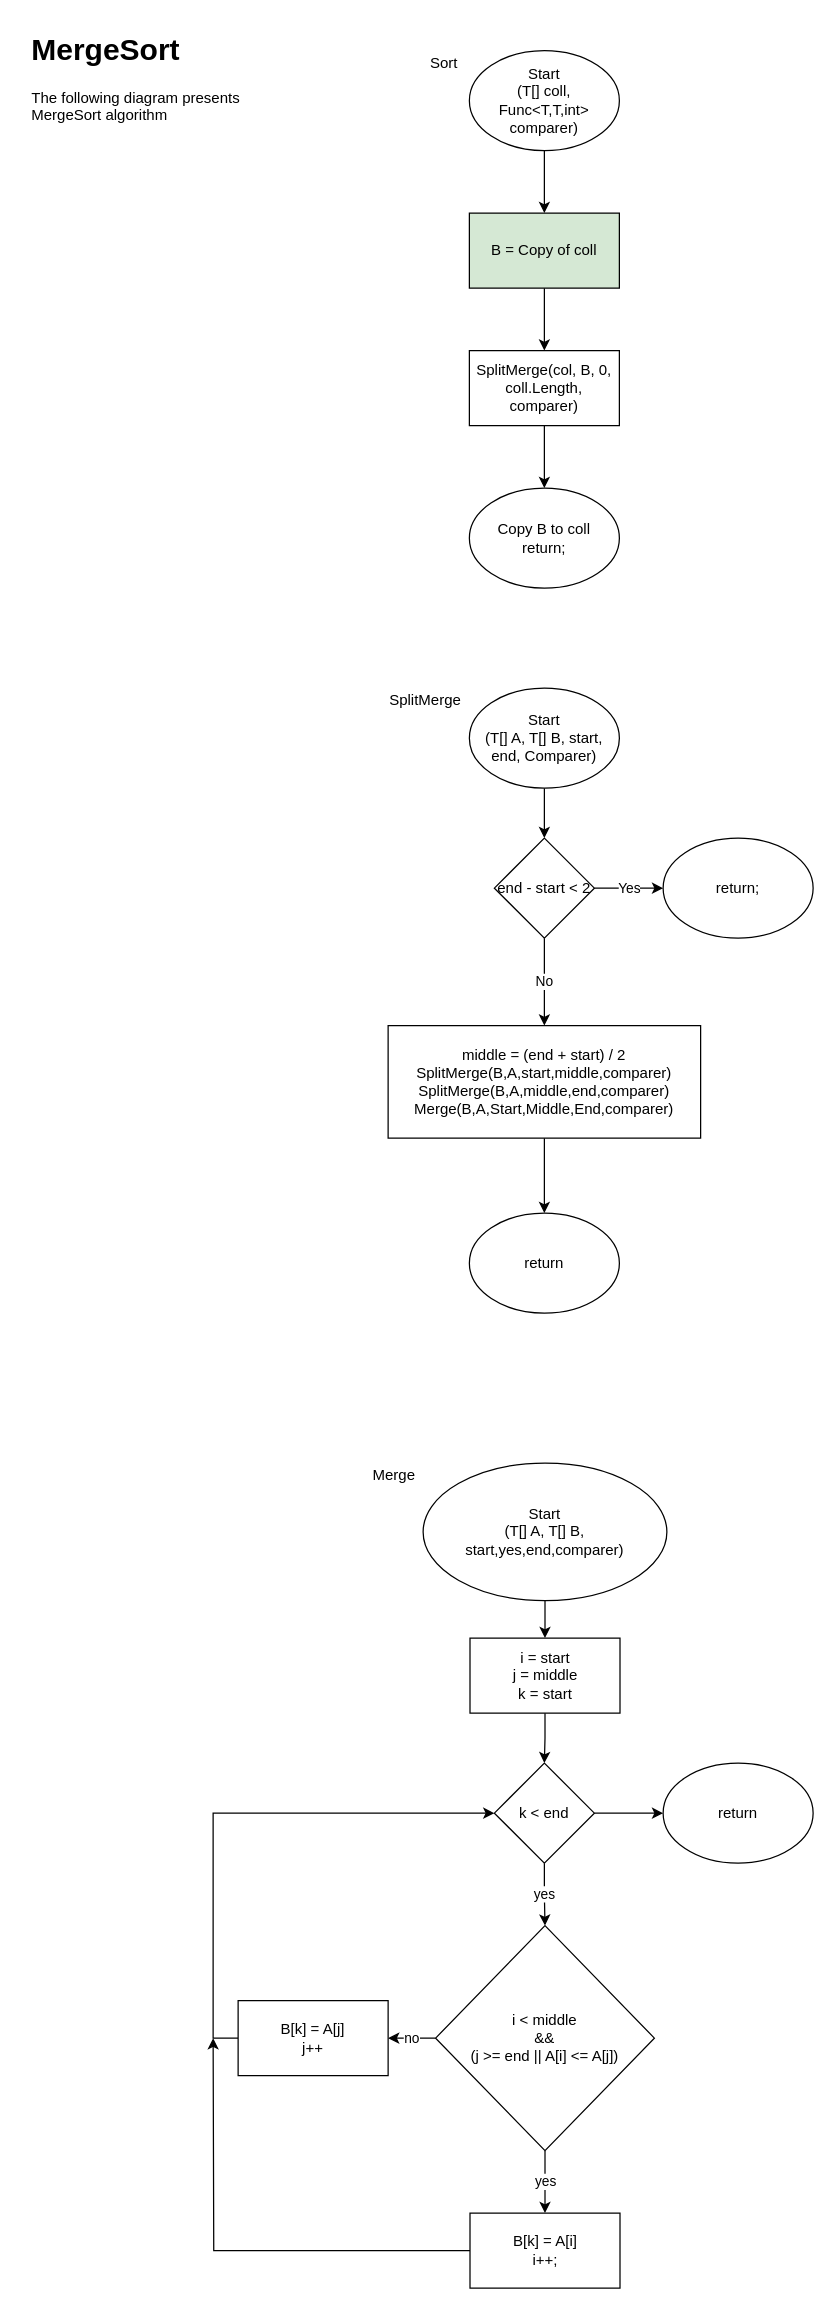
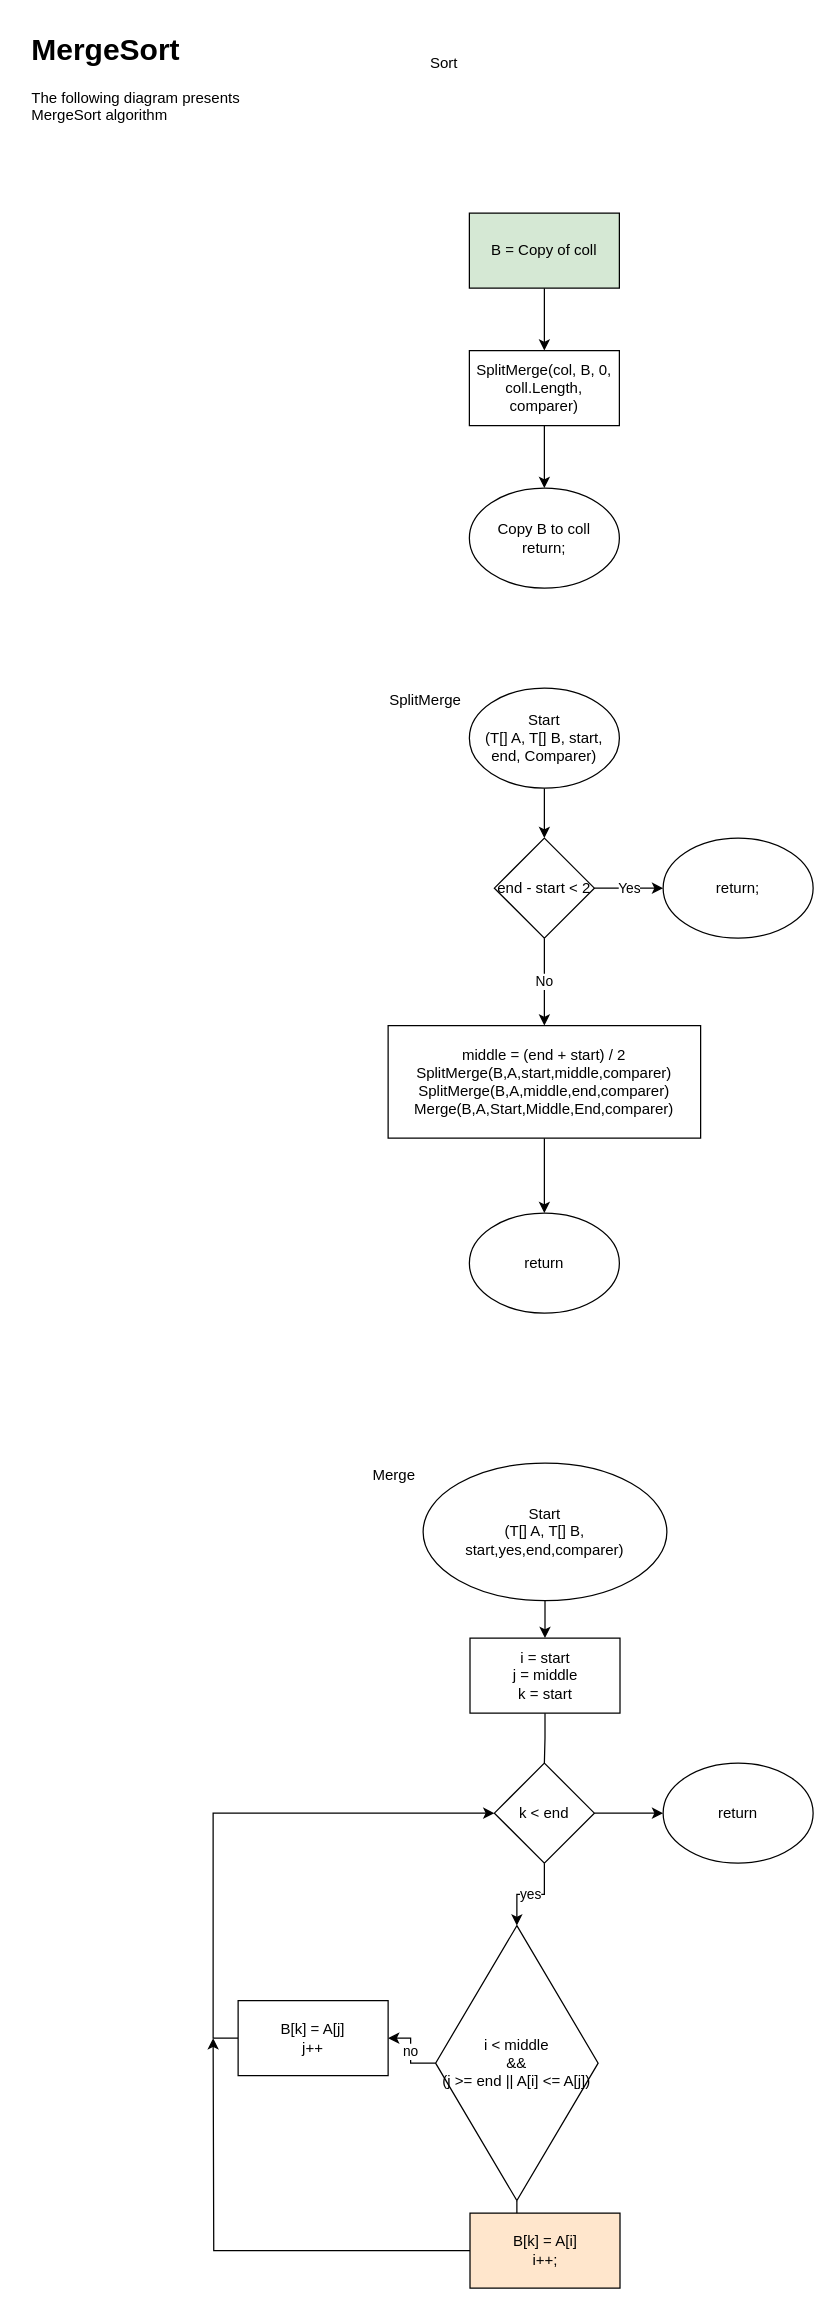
node "Start (T[] coll, Func<T,T,int> comparer)": removed
edge "Start (T[] coll, Func<T,T,int> comparer)" -> "B = Copy of coll": removed
edge "i = start j = middle k = start" -> "k < end": arrowhead classic -> none
node "i < middle && (j >= end || A[i] <= A[j])": size 219x225 -> 163x275
node "B[k] = A[i] i++;": fillcolor #ffffff -> #ffe6cc
